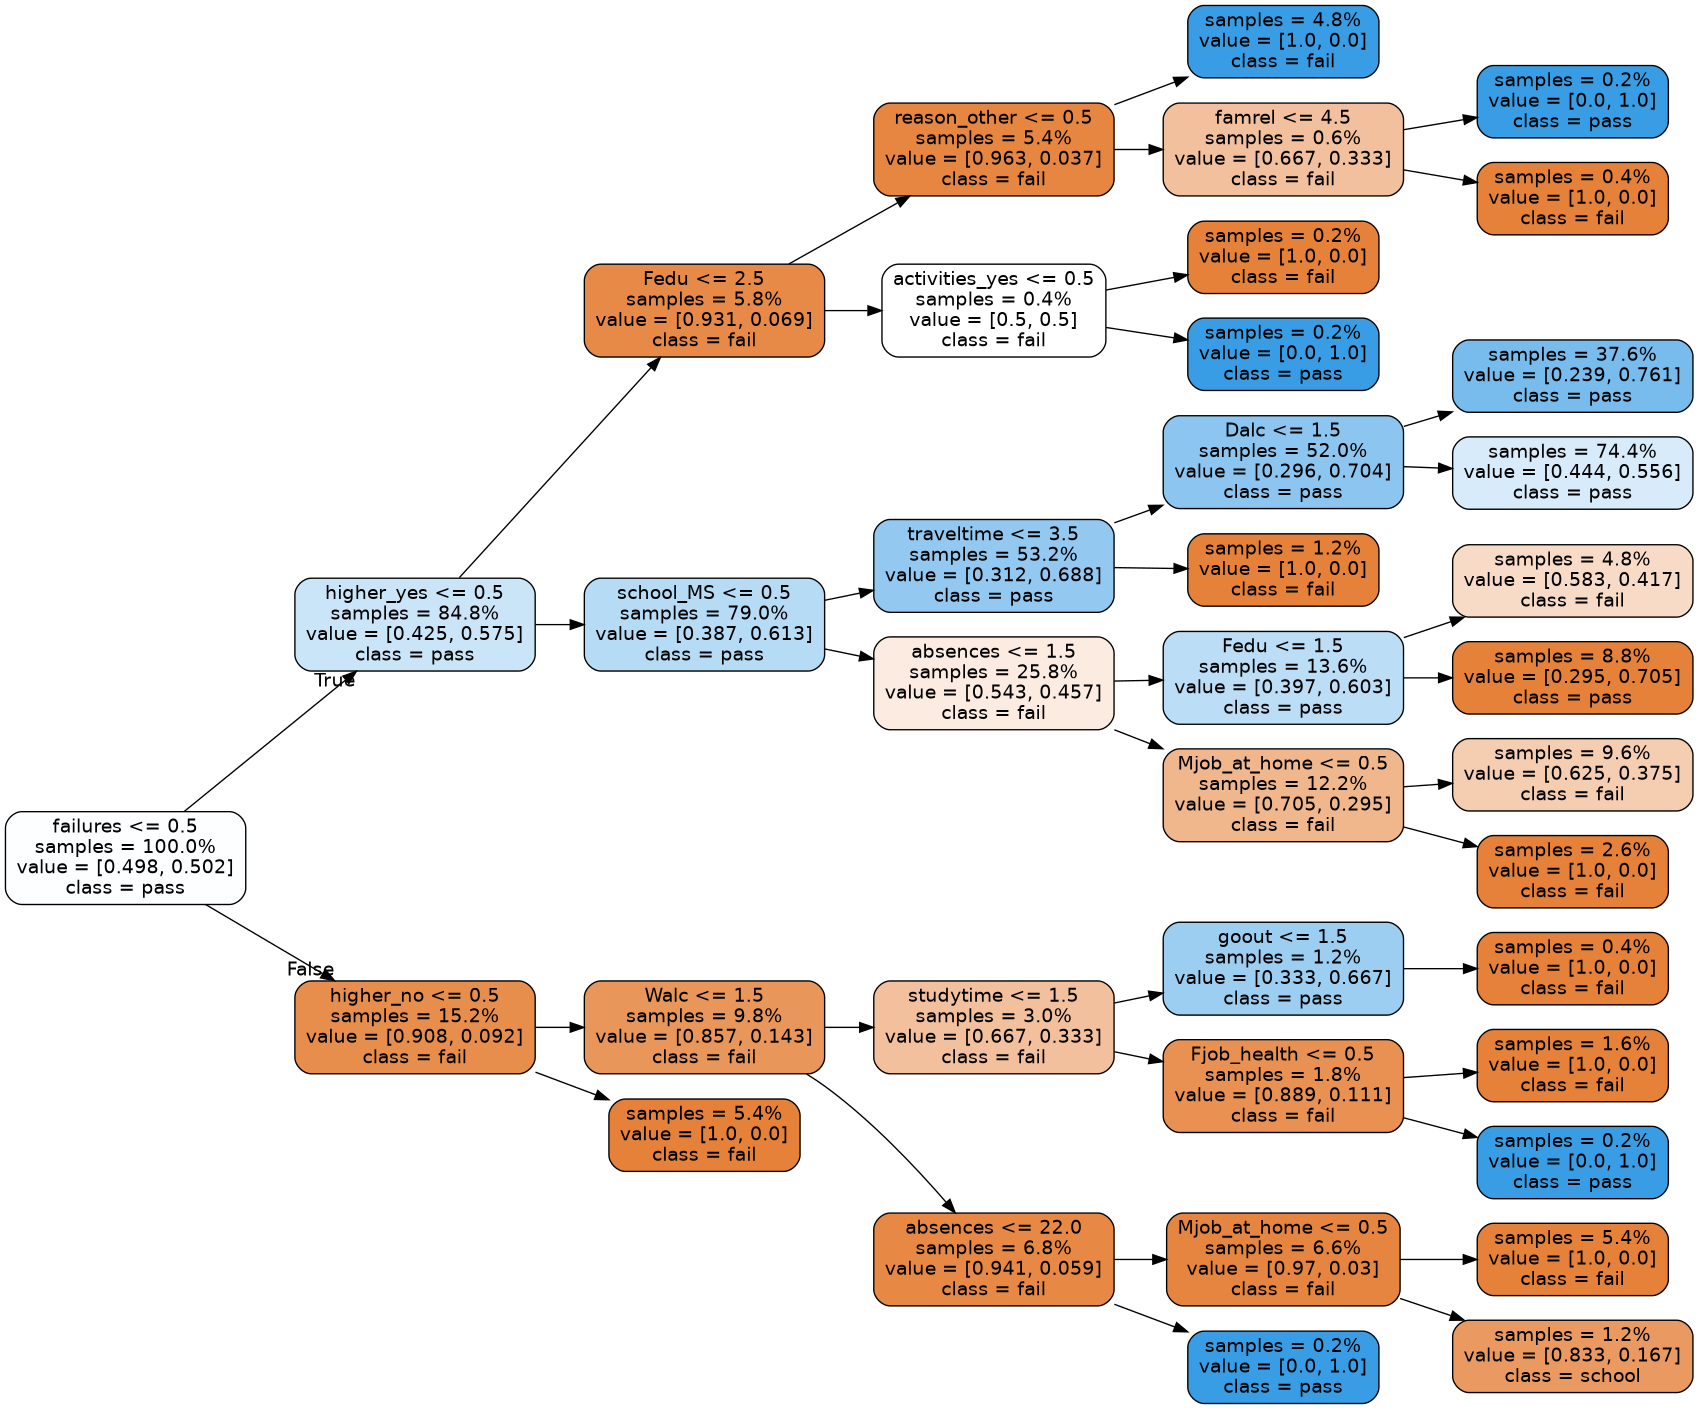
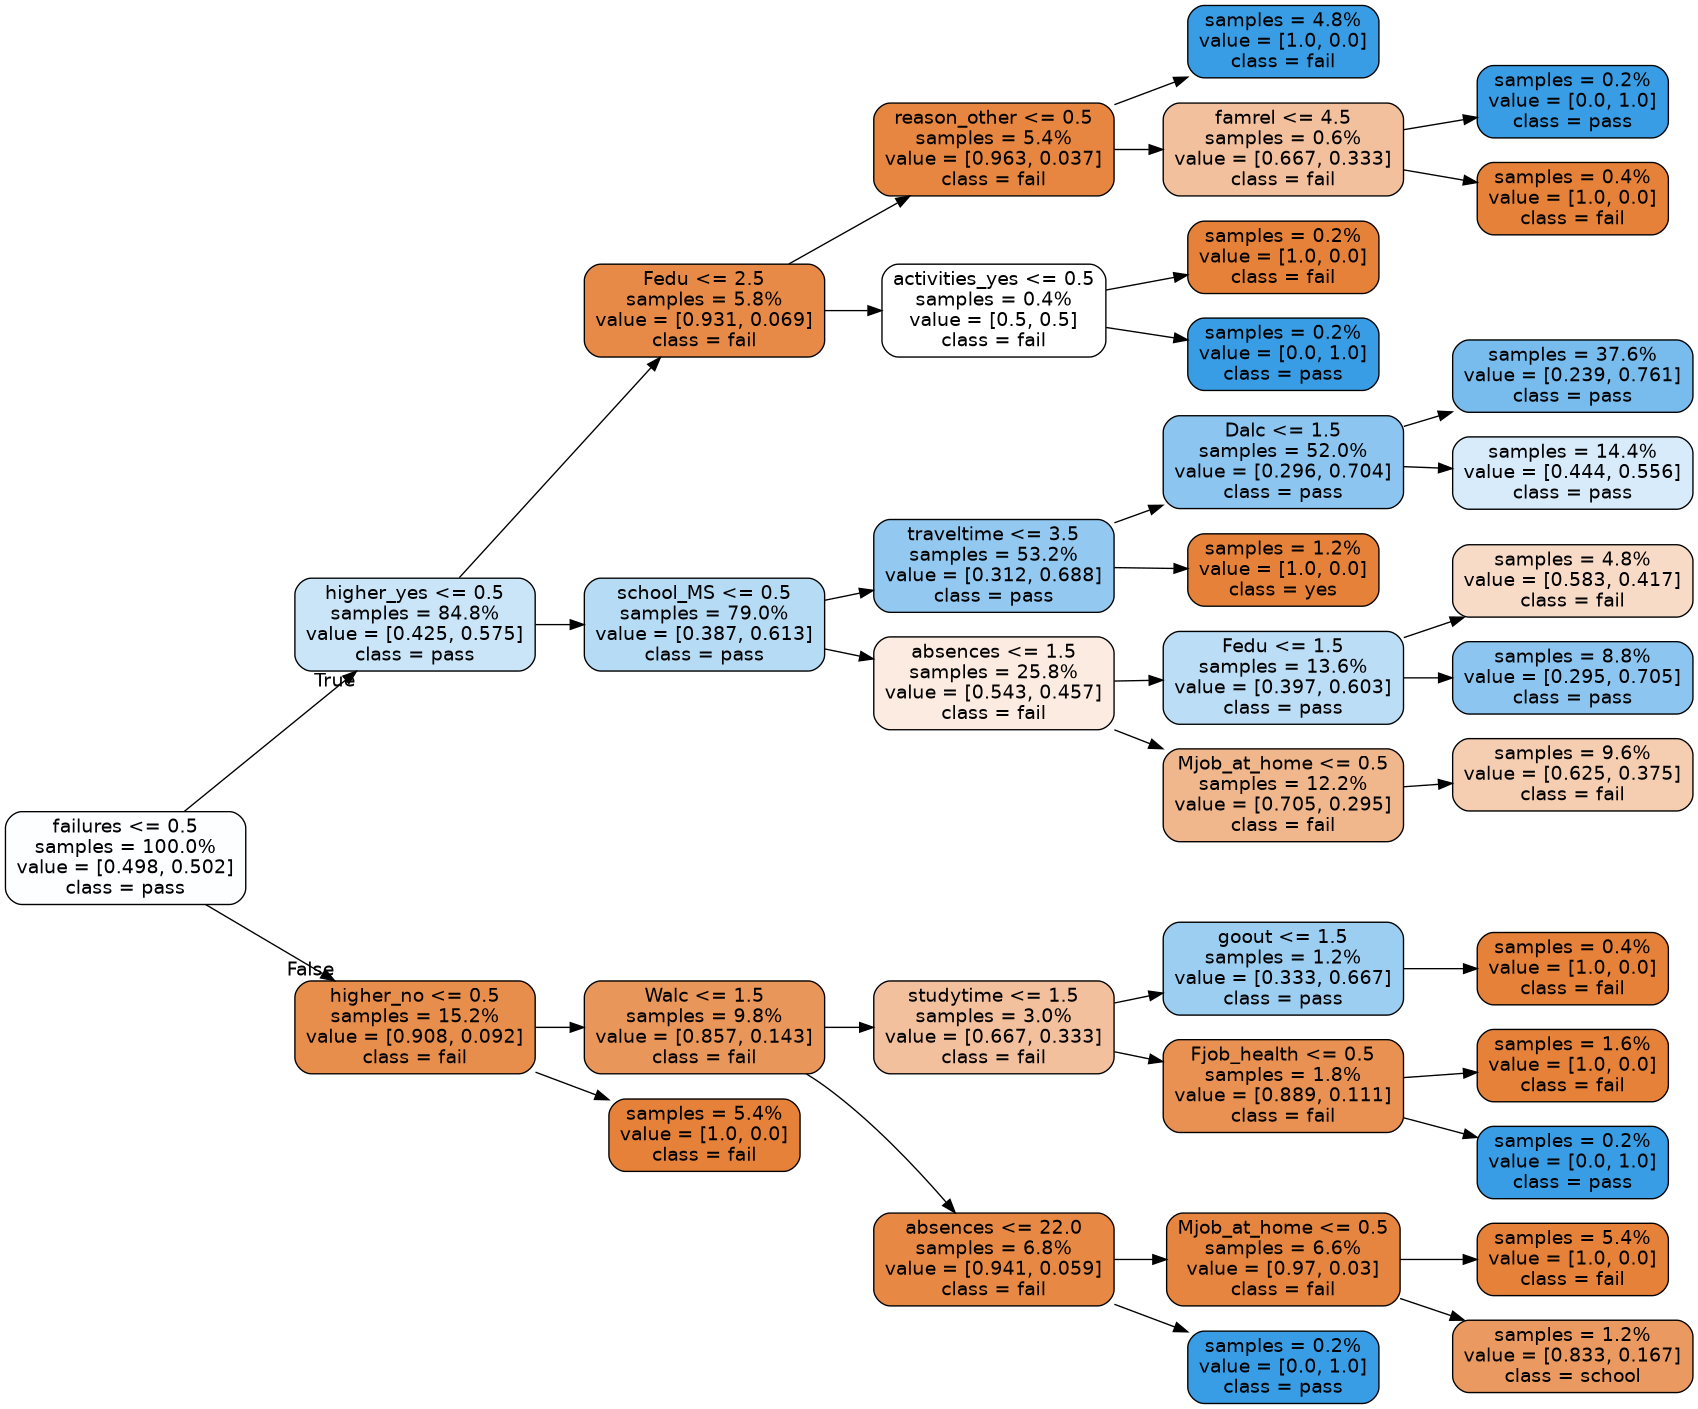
node "samples = 74.4% value = [0.444, 0.556] class = pass": label "samples = 74.4% value = [0.444, 0.556] class = pass" -> "samples = 14.4% value = [0.444, 0.556] class = pass"
node "samples = 1.2% value = [1.0, 0.0] class = fail": label "samples = 1.2% value = [1.0, 0.0] class = fail" -> "samples = 1.2% value = [1.0, 0.0] class = yes"
node "samples = 8.8% value = [0.295, 0.705] class = pass": fillcolor #e58139 -> #8cc6f0
node "samples = 2.6% value = [1.0, 0.0] class = fail": removed
